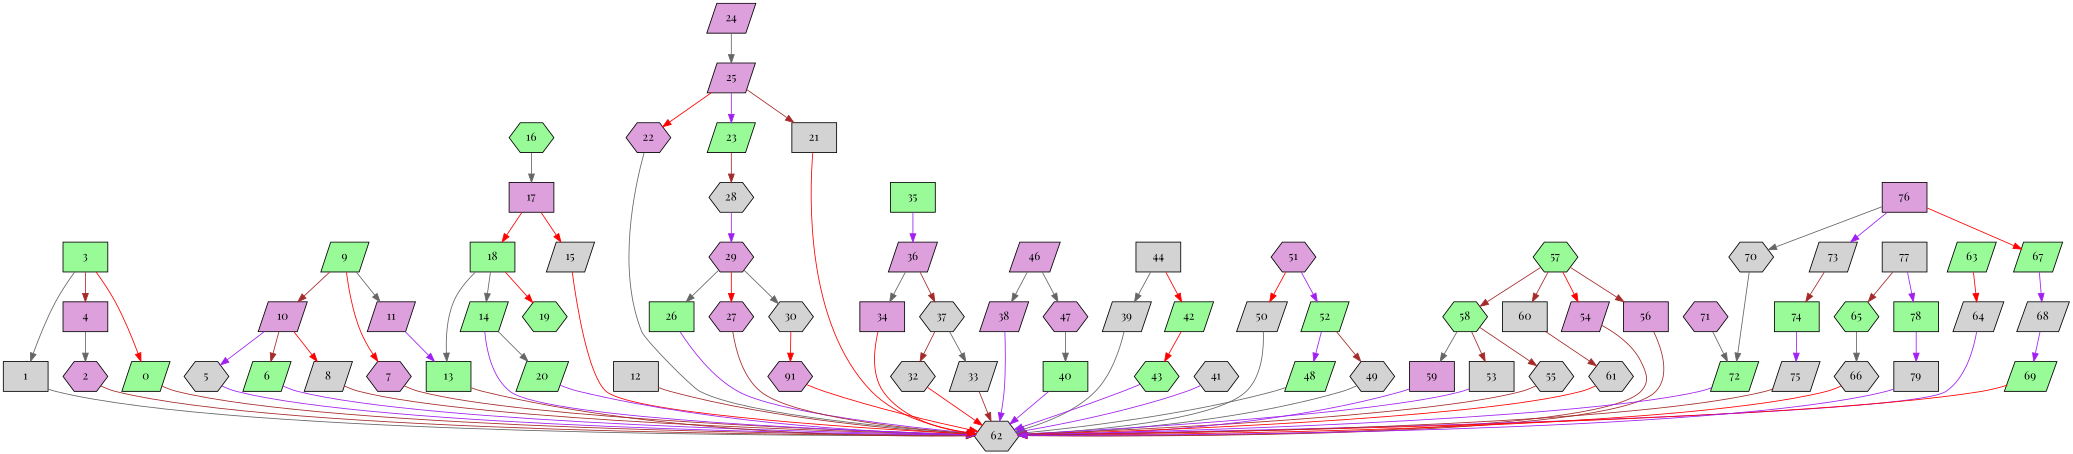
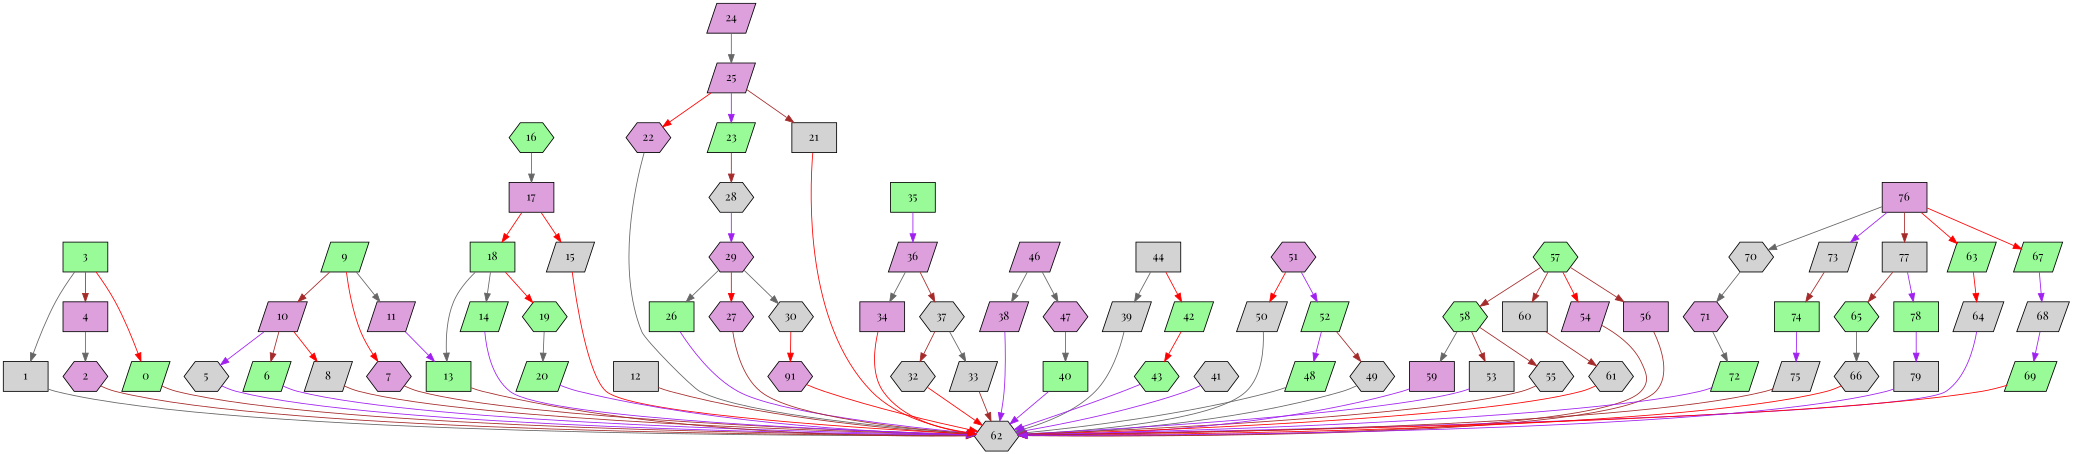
edge "76" -> "77": added
edge "76" -> "63": added
edge "70" -> "72": now "70" -> "71"
edge "14" -> "20": now "19" -> "20"
